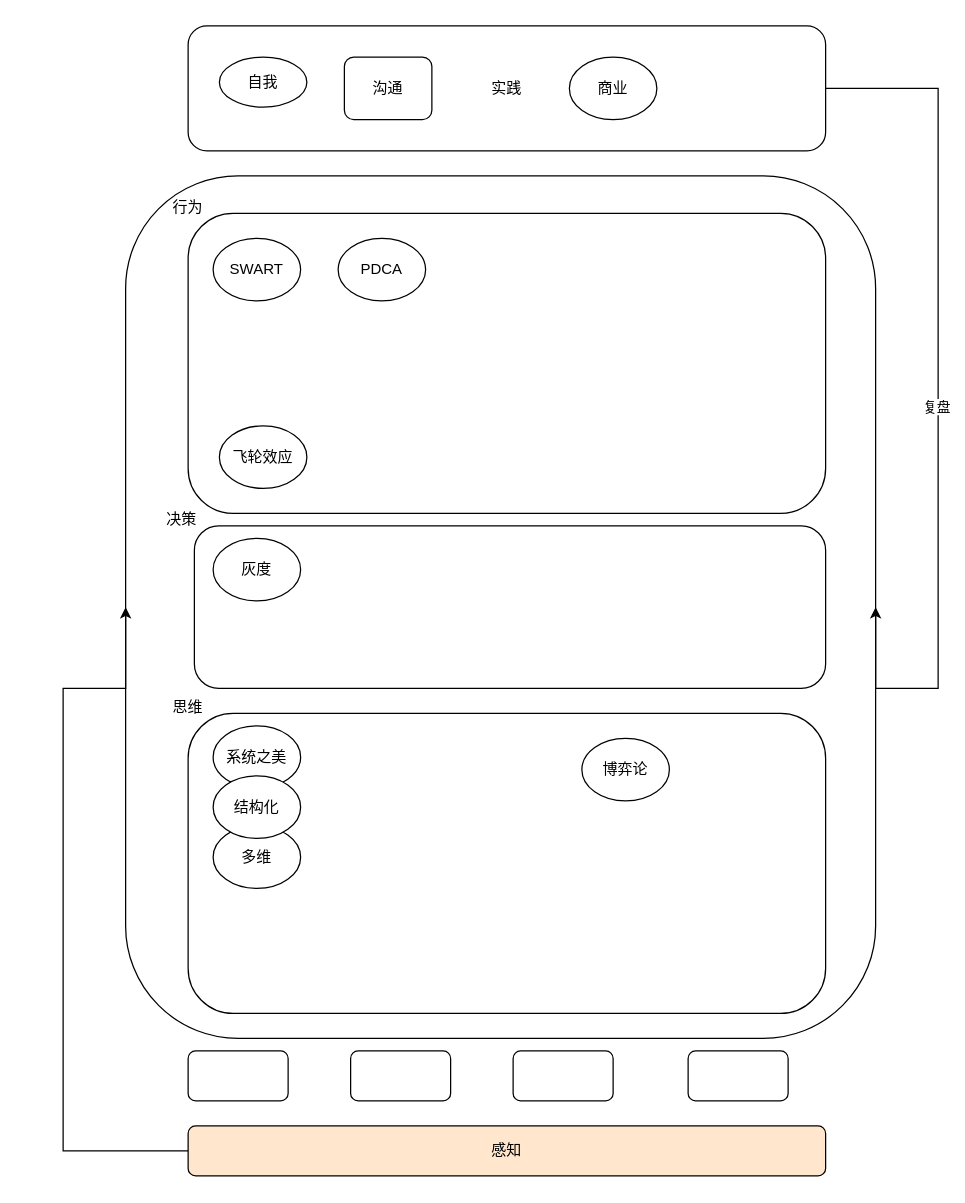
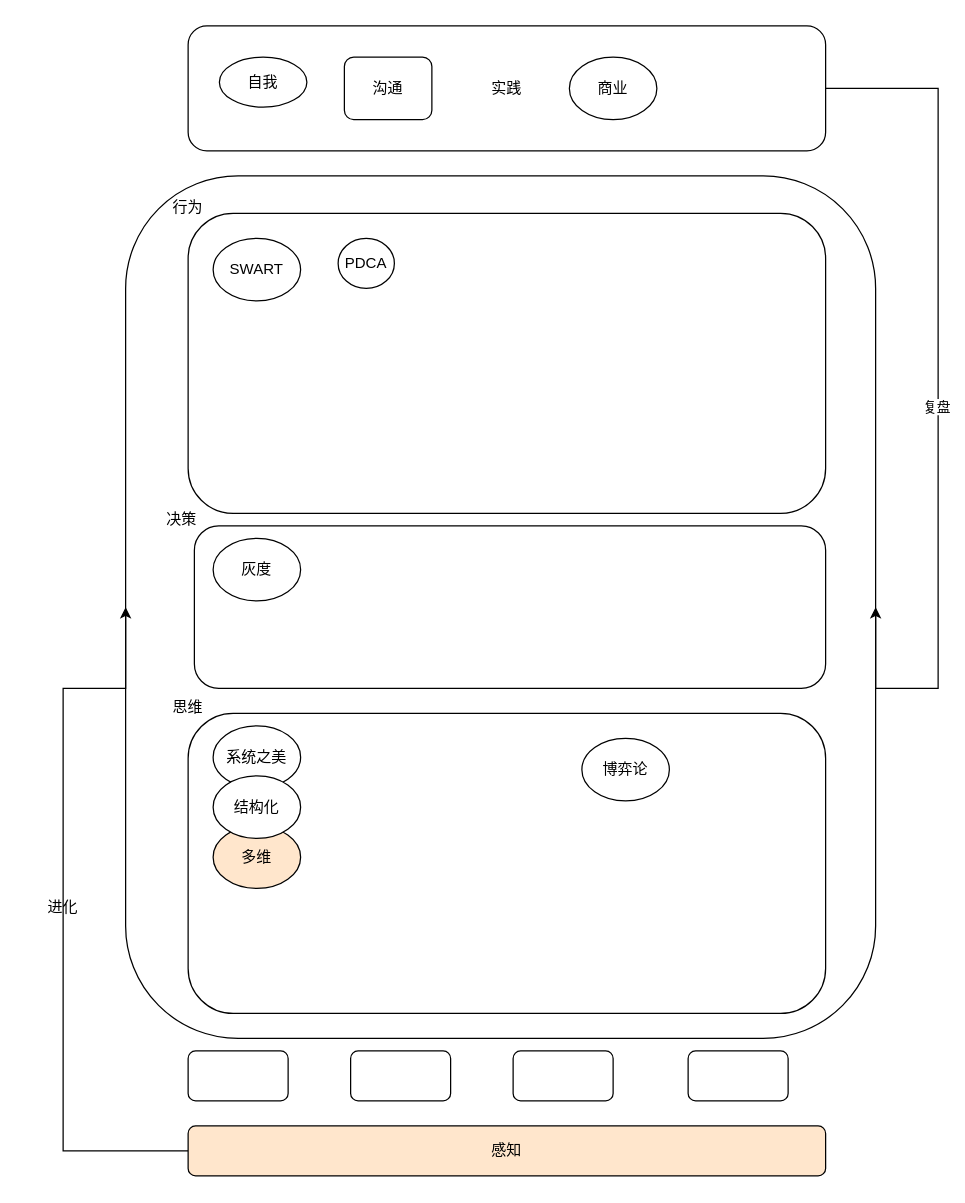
node "PDCA": size 88x63 -> 56x50
node "飞轮效应": removed
node "多维": fillcolor #ffffff -> #ffe6cc
node "进化": added
